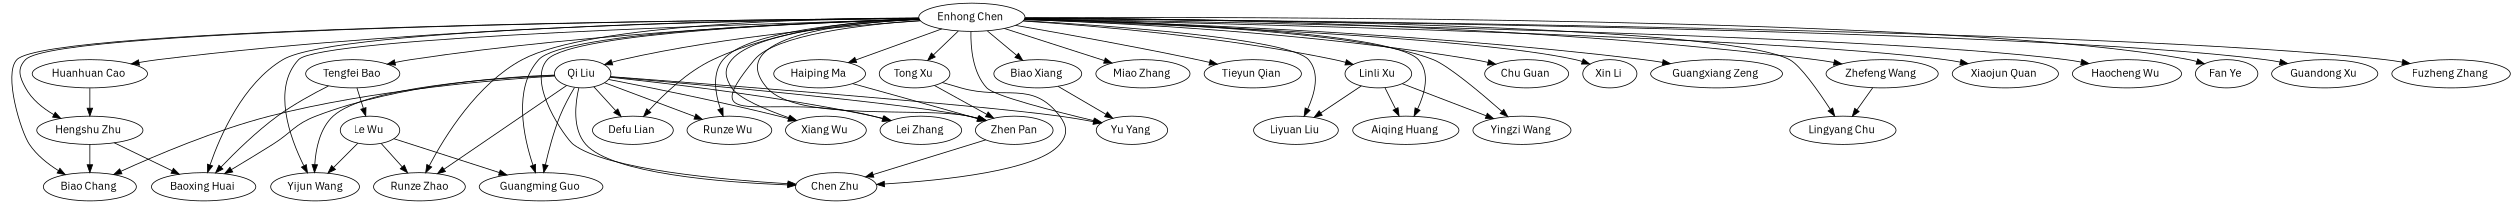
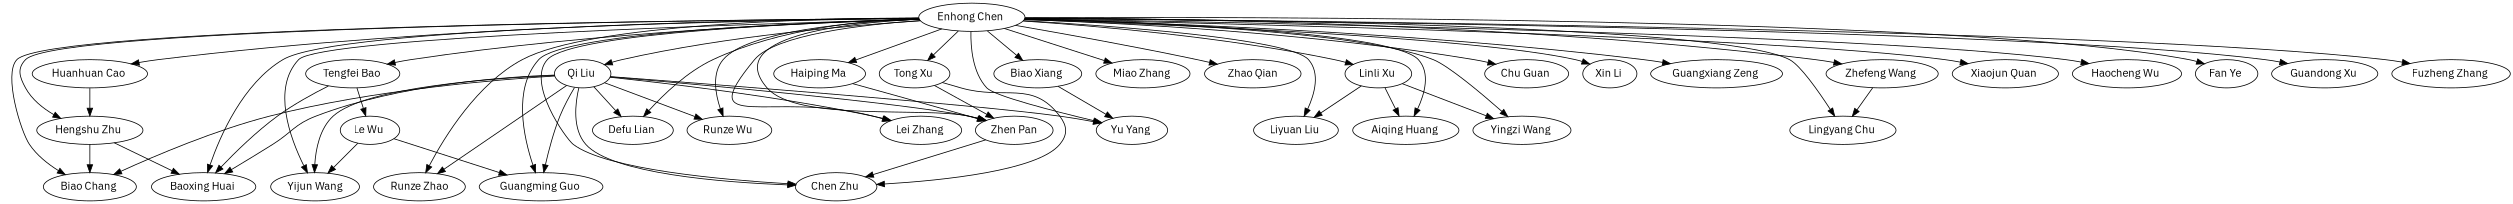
node "Tieyun Qian": label "Tieyun Qian" -> "Zhao Qian"
node "Xiang Wu": removed
edge "Le Wu" -> "Runze Zhao": removed
